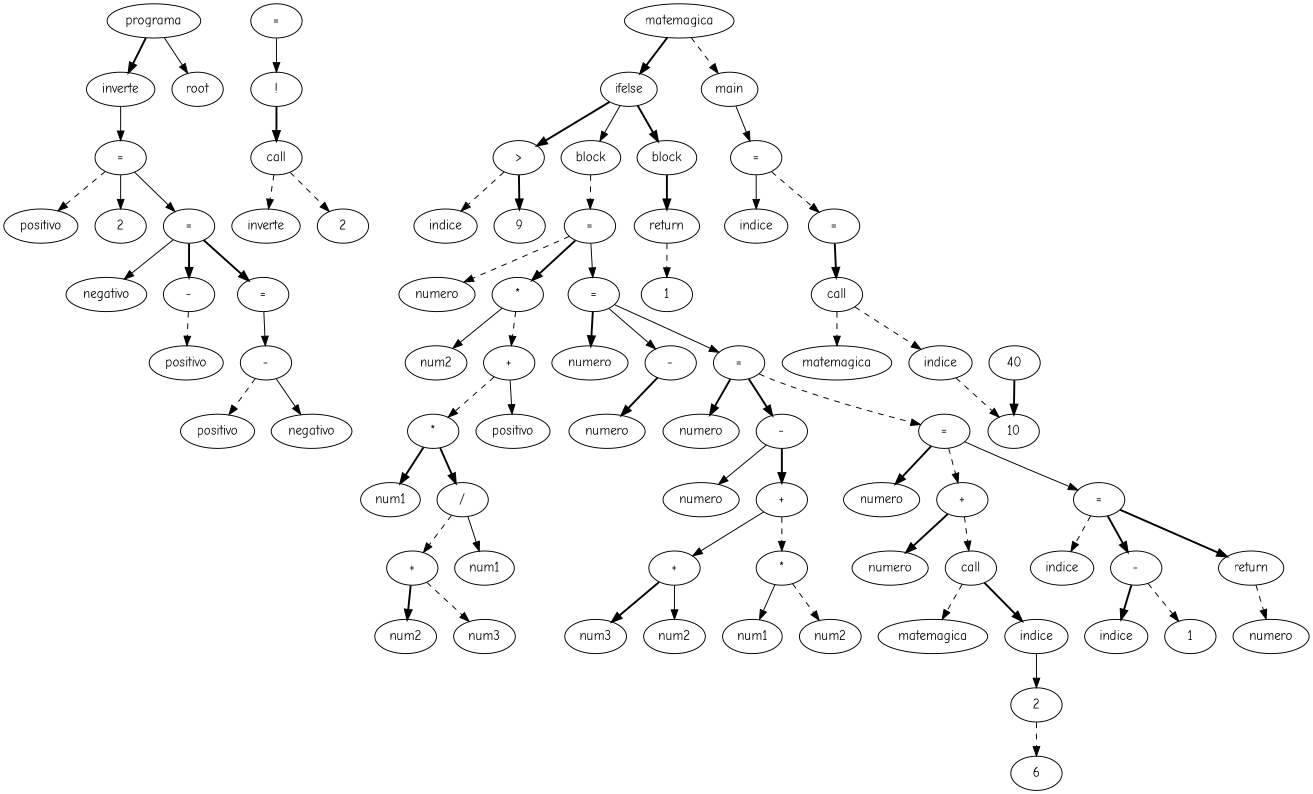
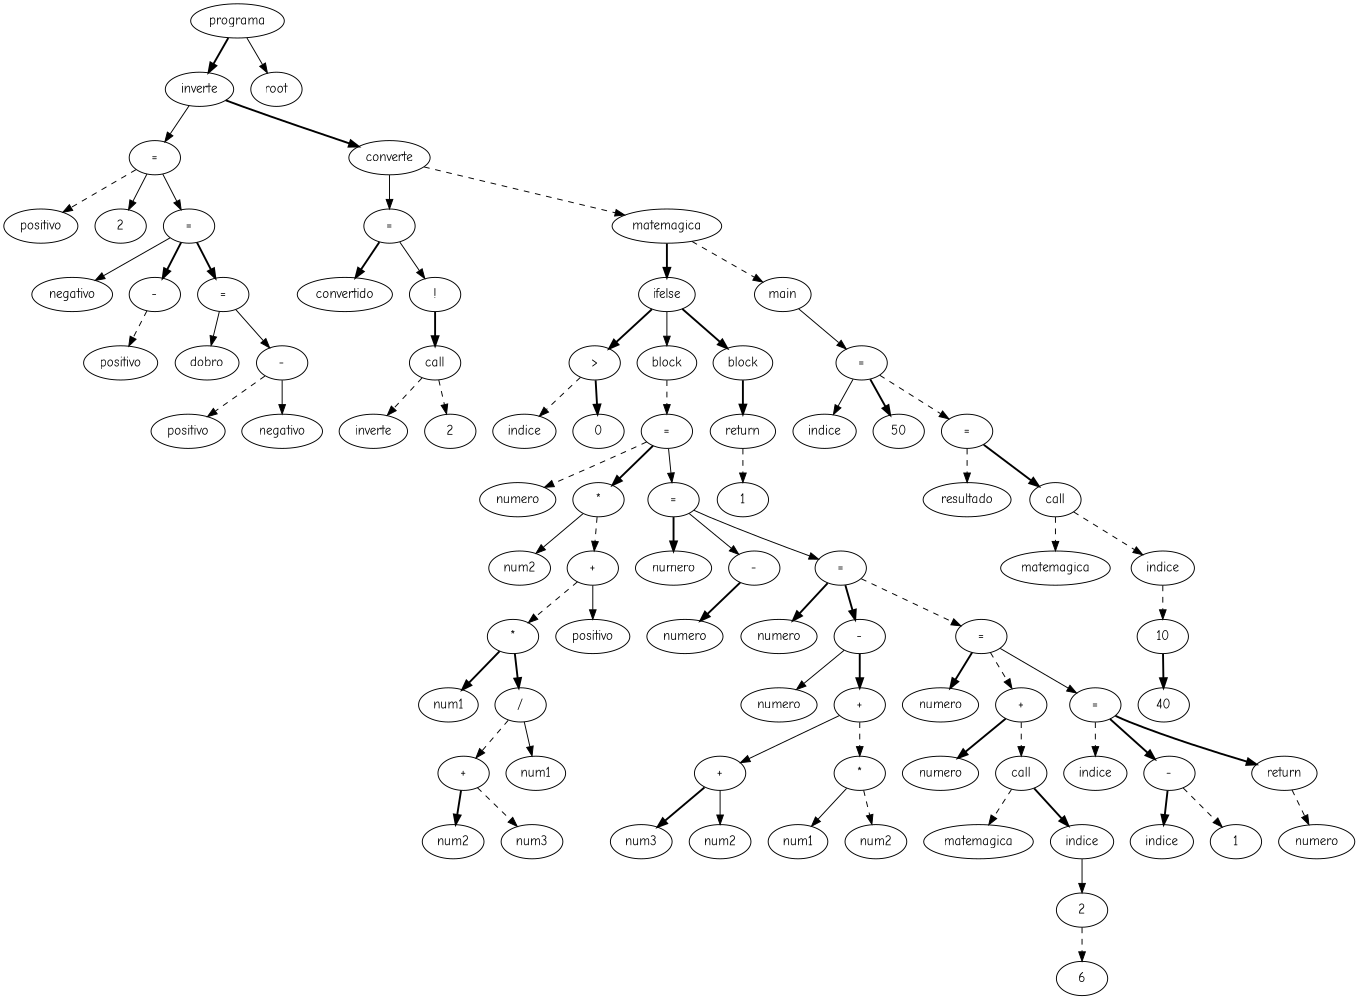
node "converte": added
node "9": label "9" -> "0"
node "convertido": added
node "dobro": added
edge "40" -> "10": reversed
node "50": added
node "resultado": added
